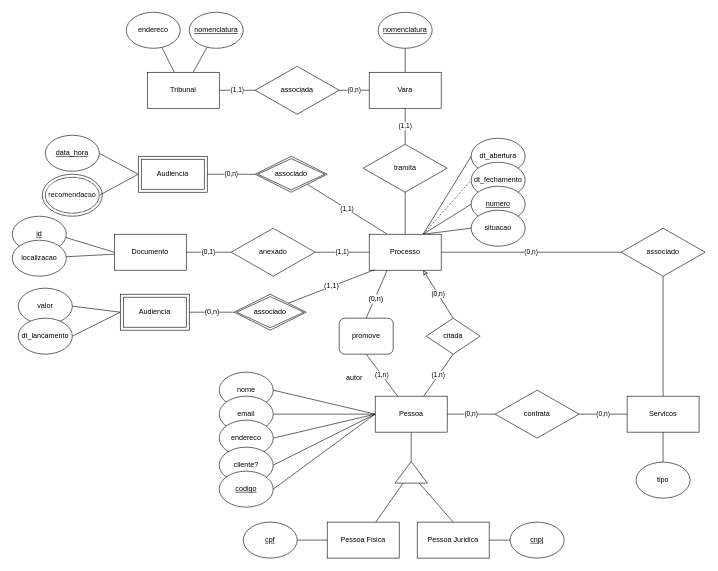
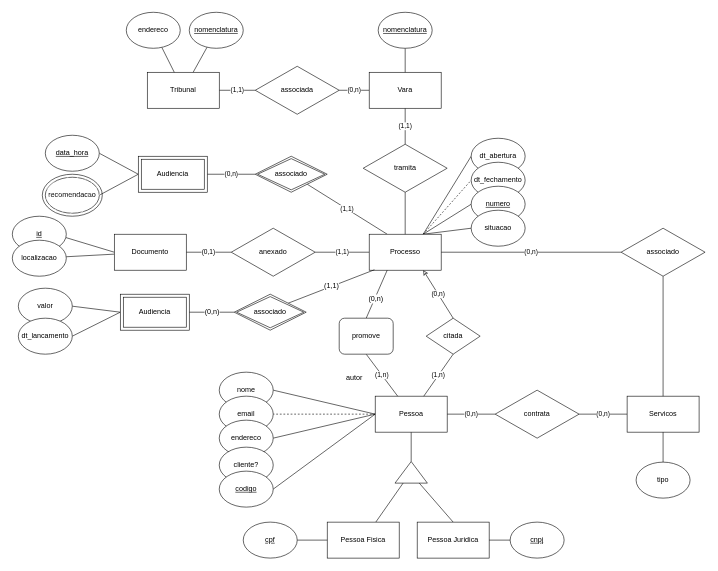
edge "email" -- "Pessoa": style solid -> dashed
edge "Pessoa" -- "cliente?": removed
